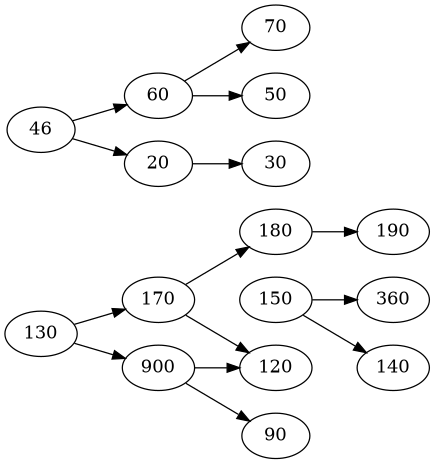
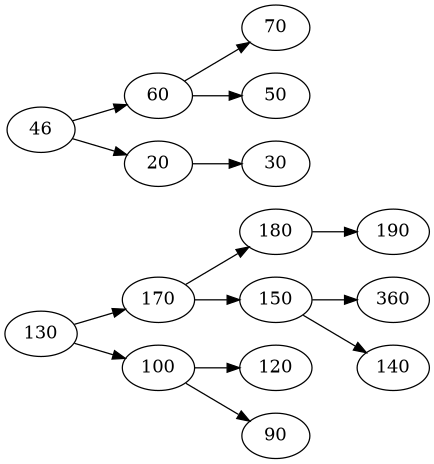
edge "170" -> "120": now "170" -> "150"
node "900": label "900" -> "100"
